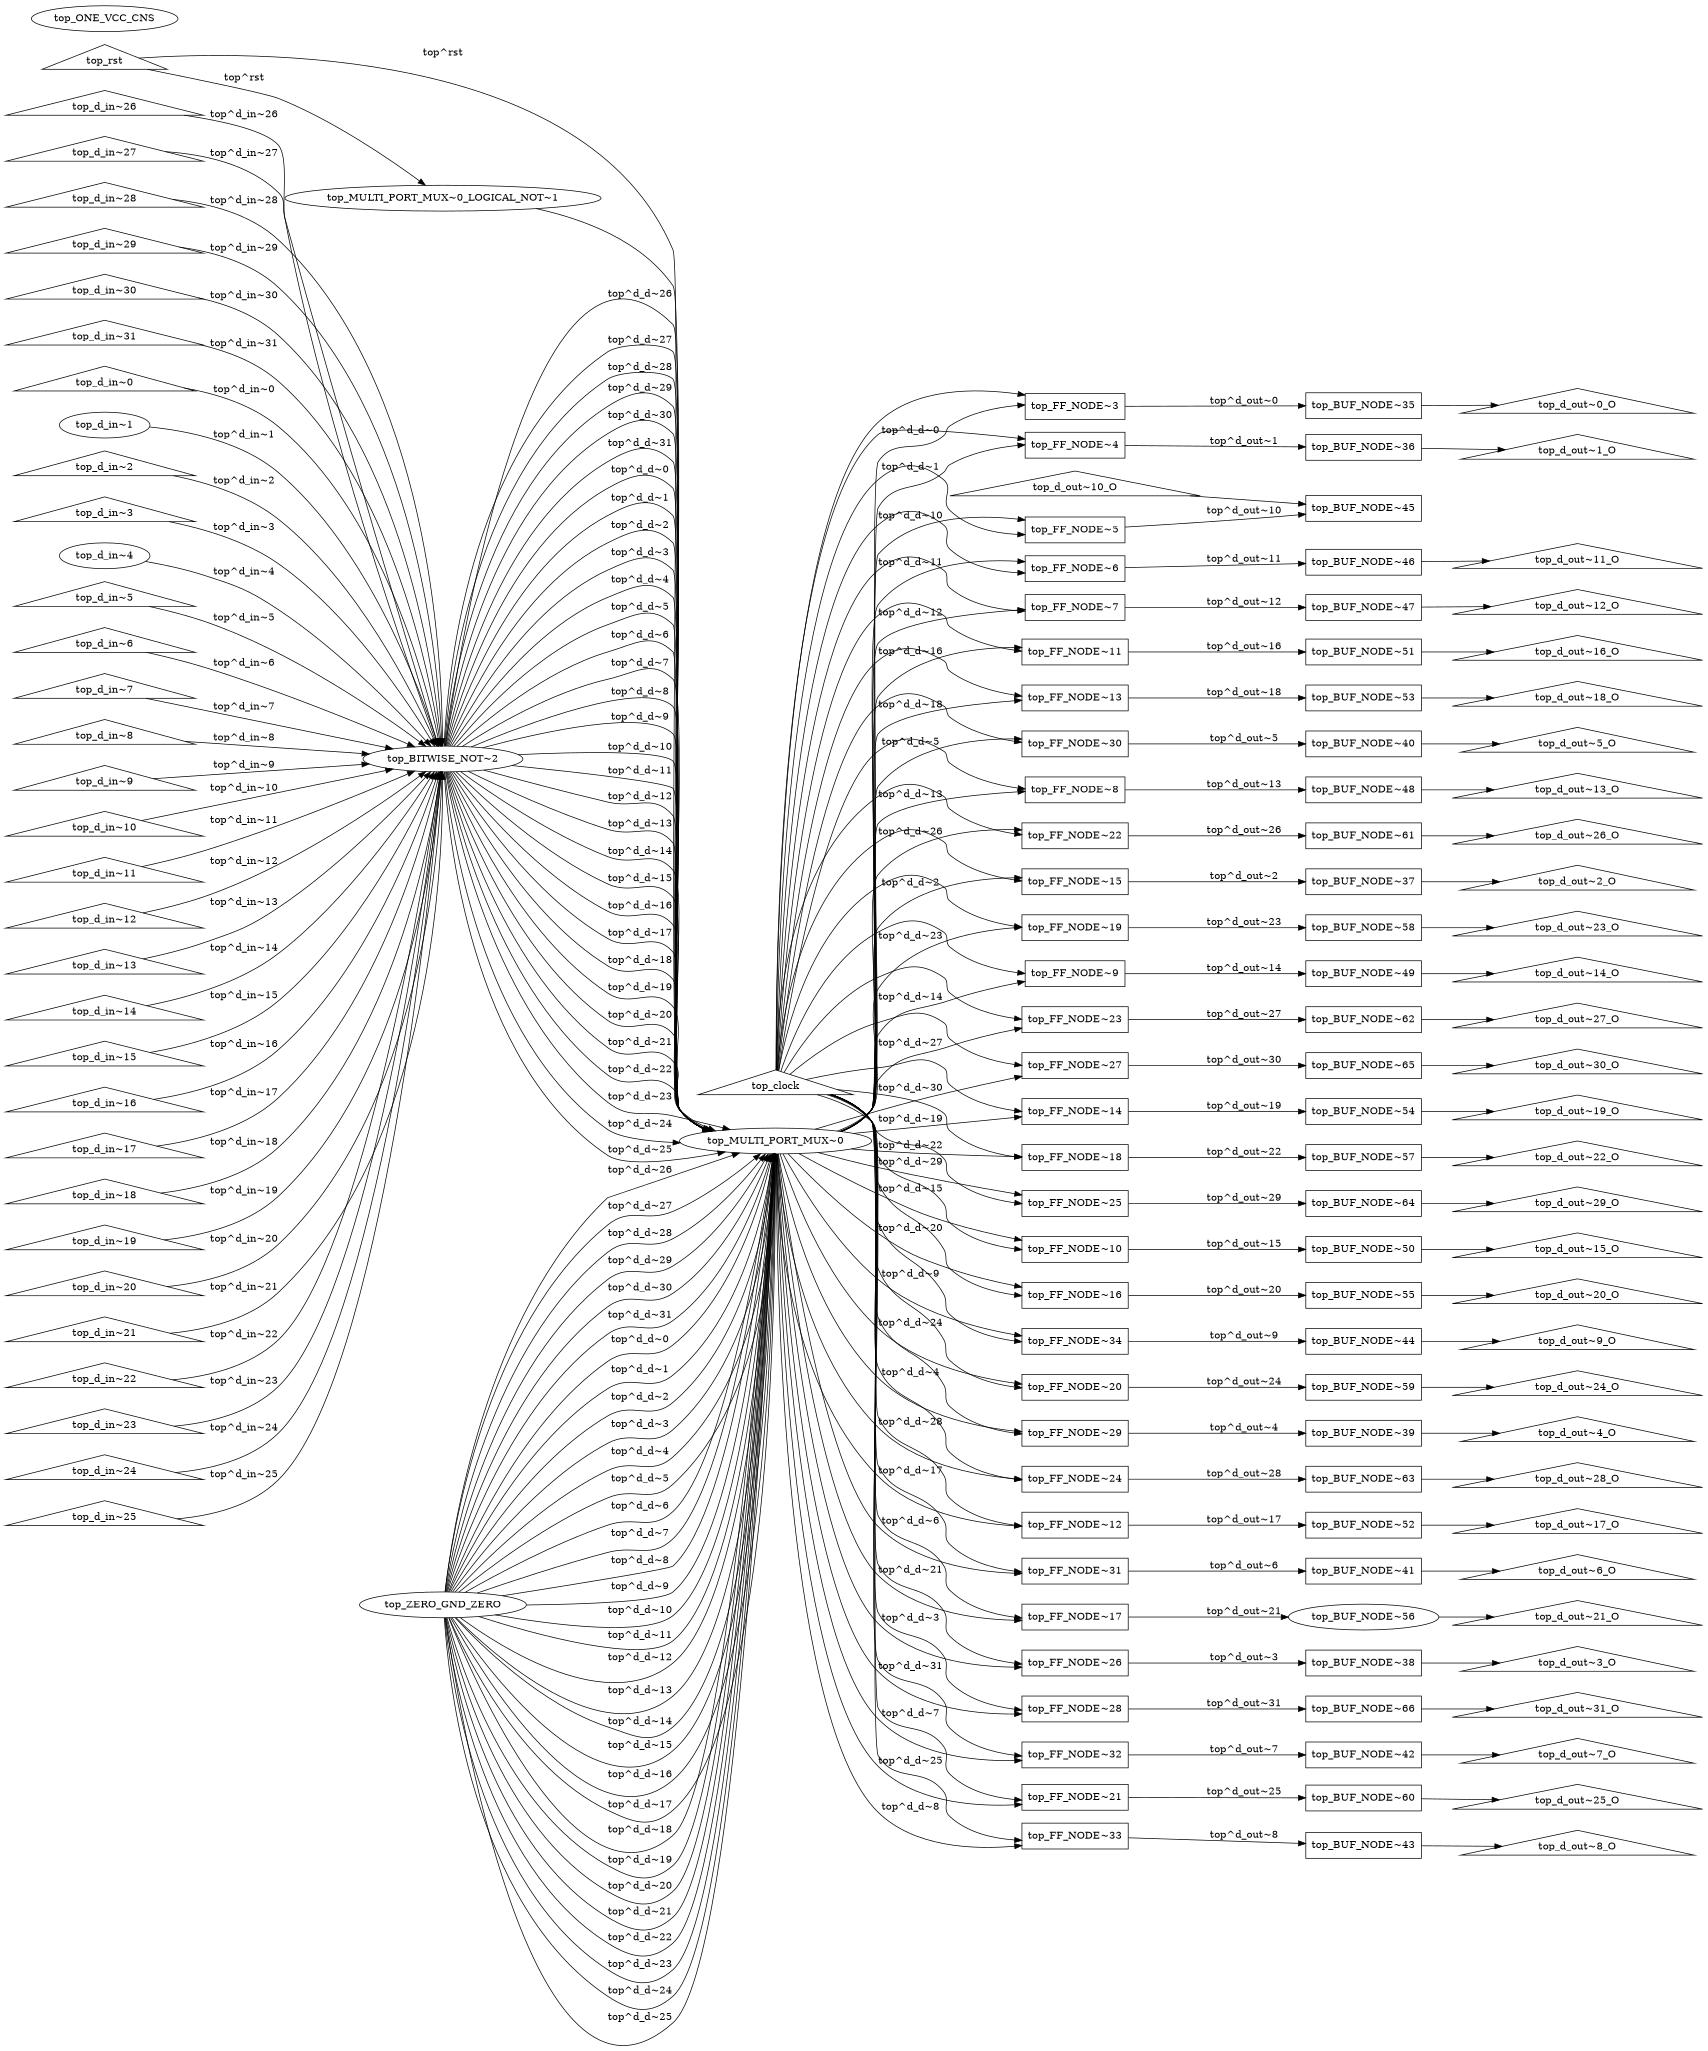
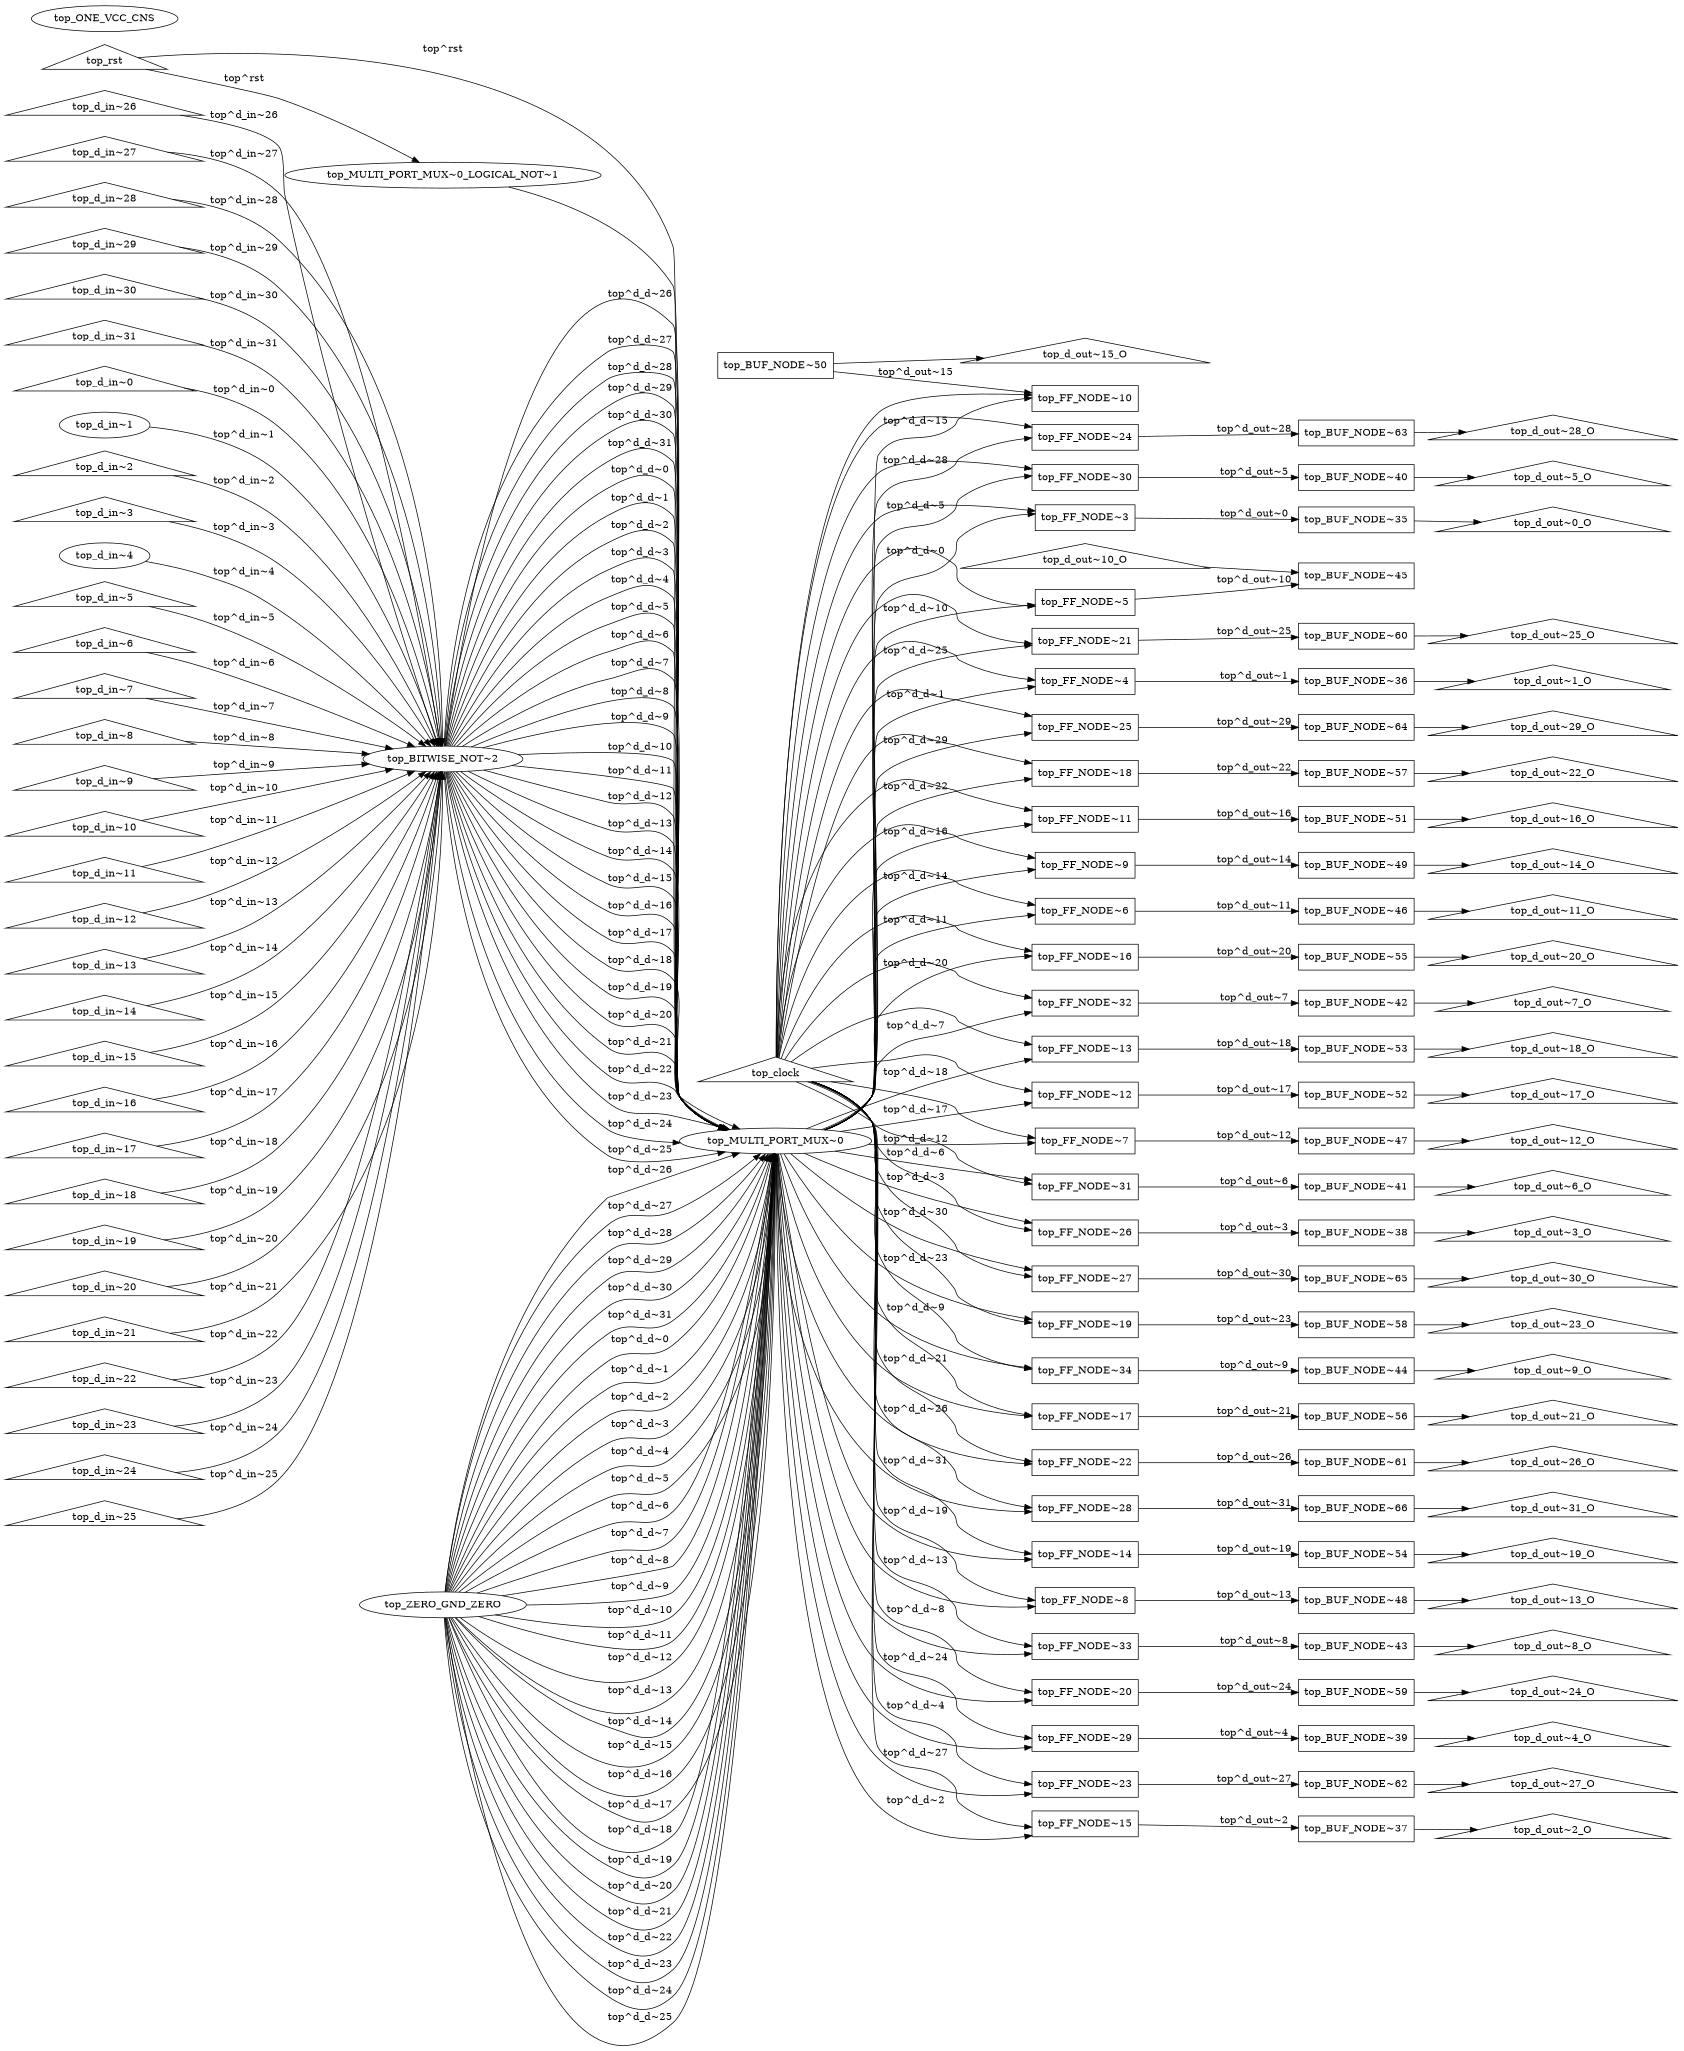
edge "top_FF_NODE~10" -> "top_BUF_NODE~50": reversed
node "top_BUF_NODE~56": shape ellipse -> box
